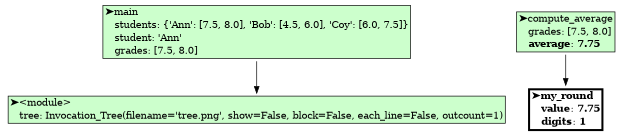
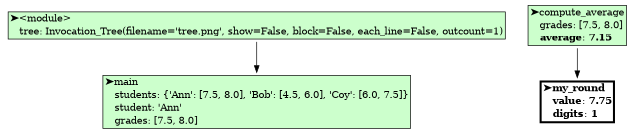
node "➤compute_average": text "7.75" -> "7.15"
edge "➤main" -> "➤<module>": reversed
